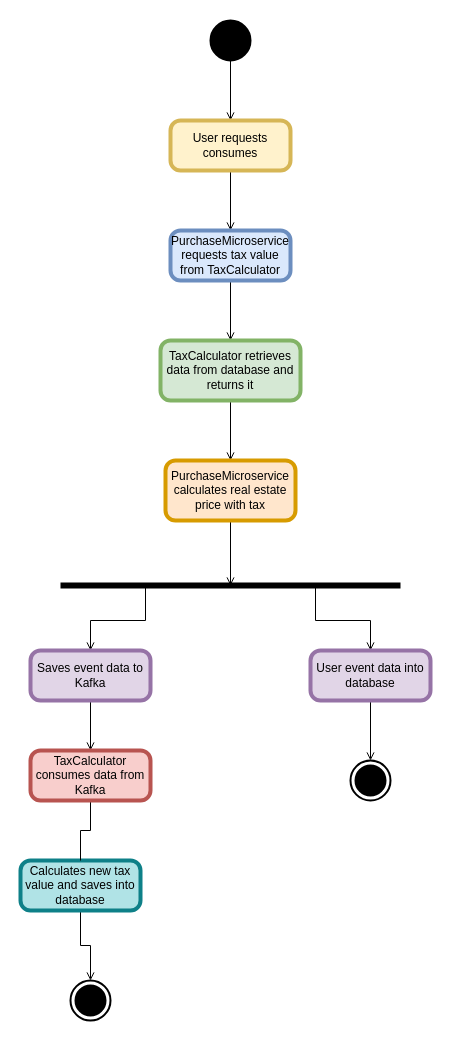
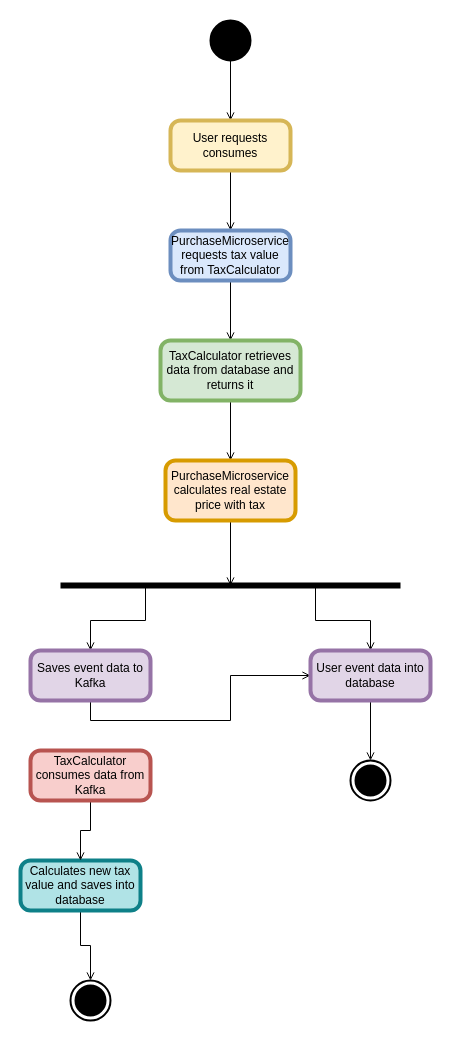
edge "Saves event data to Kafka" -> "TaxCalculator consumes data from Kafka": now "Saves event data to Kafka" -> "User event data into database"
edge "TaxCalculator consumes data from Kafka" -- "Calculates new tax value and saves into database": arrowhead none -> open
